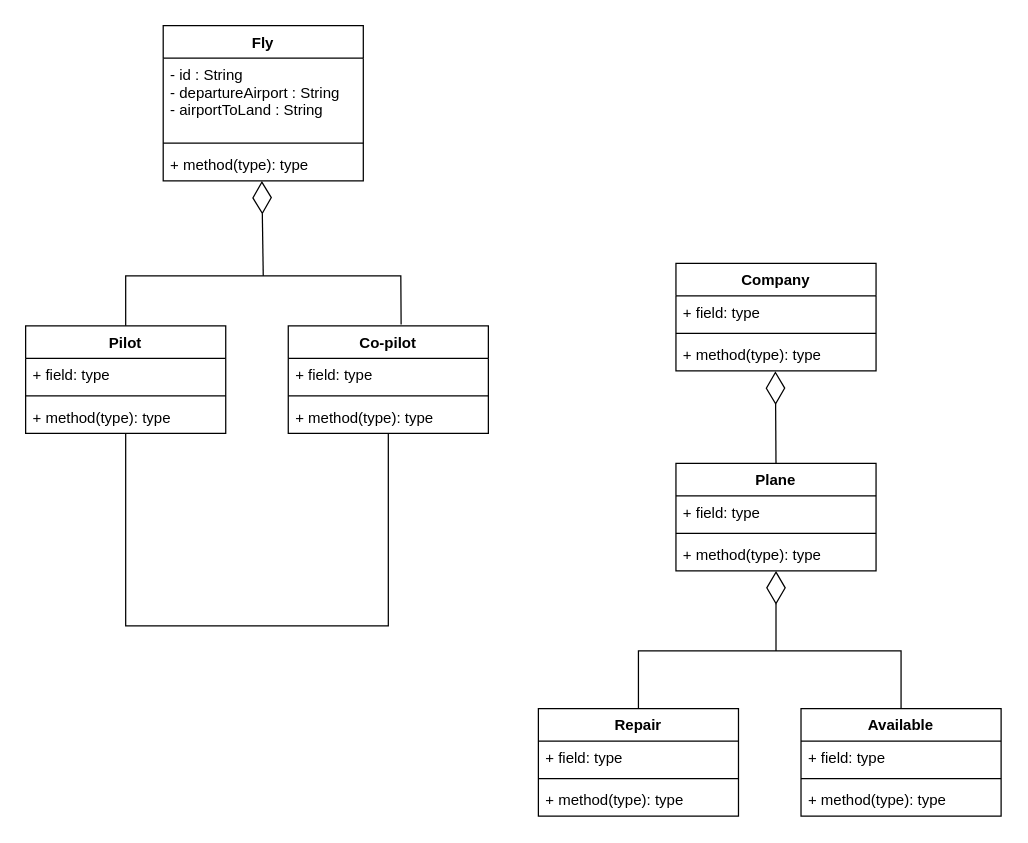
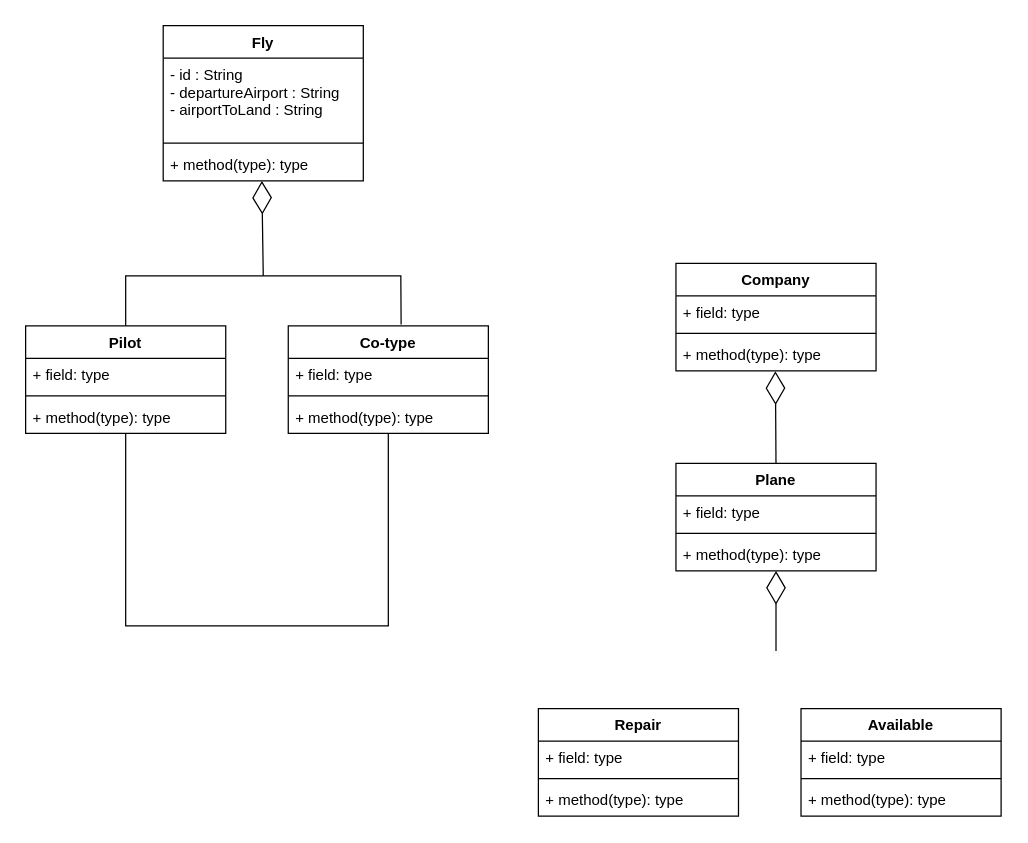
node "Co-pilot": label "Co-pilot" -> "Co-type"
edge "Repair" -- "Available": removed
